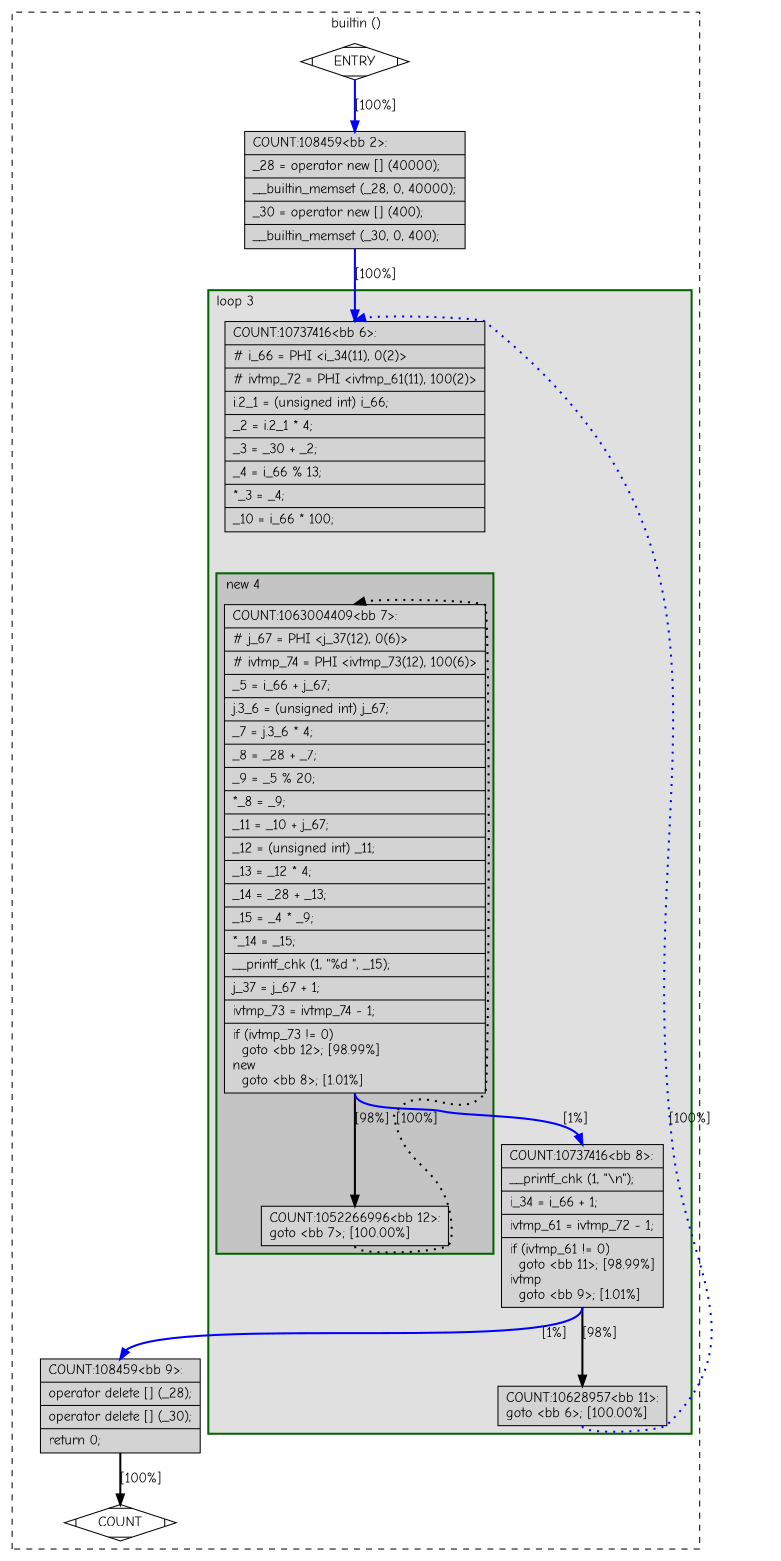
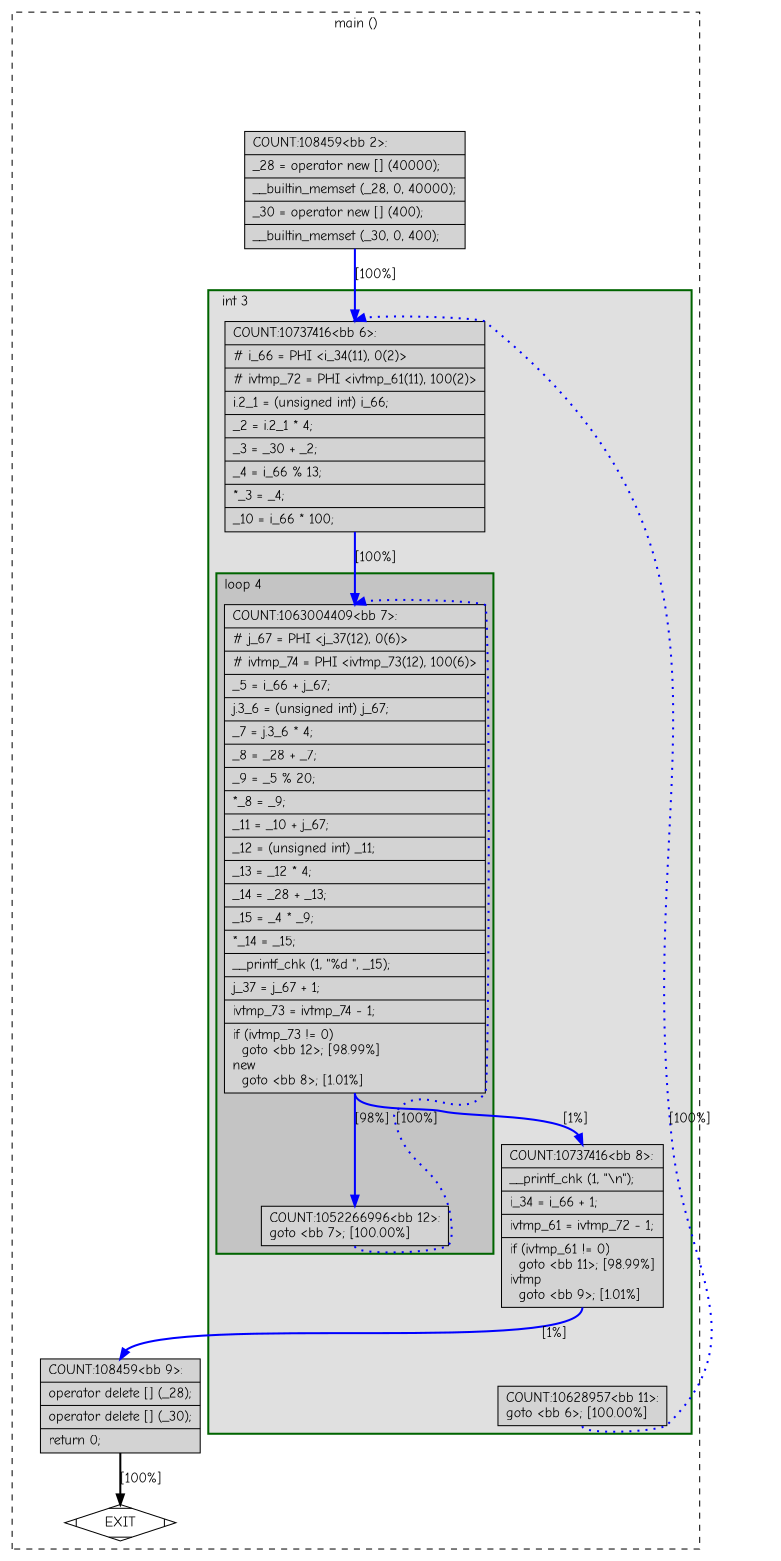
cluster "builtin ()": label "builtin ()" -> "main ()"
node "ENTRY": removed
cluster "loop 3": label "loop 3" -> "int 3"
edge "COUNT:10737416<bb 6>:" -> "COUNT:1063004409<bb 7>:": added, label "[100%]"
cluster "new 4": label "new 4" -> "loop 4"
edge "COUNT:1052266996<bb 12>:" -> "COUNT:1063004409<bb 7>:": color black -> blue
edge "COUNT:1063004409<bb 7>:" -> "COUNT:1052266996<bb 12>:": color black -> blue
edge "COUNT:10737416<bb 8>:" -> "COUNT:10628957<bb 11>:": removed, label "[98%]"
node "COUNT": label "COUNT" -> "EXIT"
